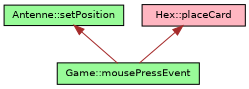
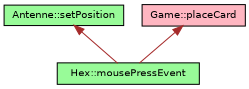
node "Hex::placeCard": label "Hex::placeCard" -> "Game::placeCard"
node "Game::mousePressEvent": label "Game::mousePressEvent" -> "Hex::mousePressEvent"
